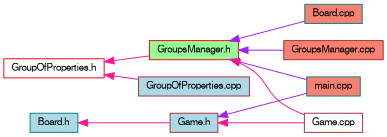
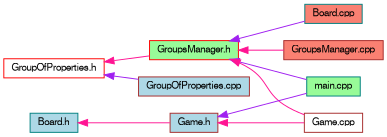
edge "GroupsManager.cpp" -> "GroupsManager.h": color purple -> deeppink
edge "GroupOfProperties.cpp" -> "GroupOfProperties.h": color deeppink -> purple
node "main.cpp": fillcolor salmon -> palegreen
